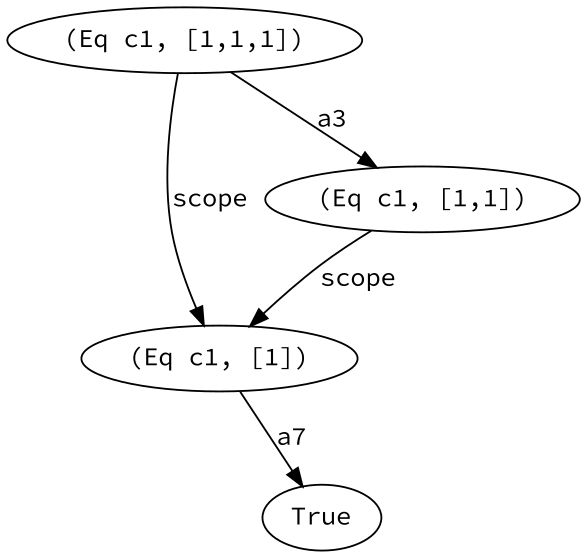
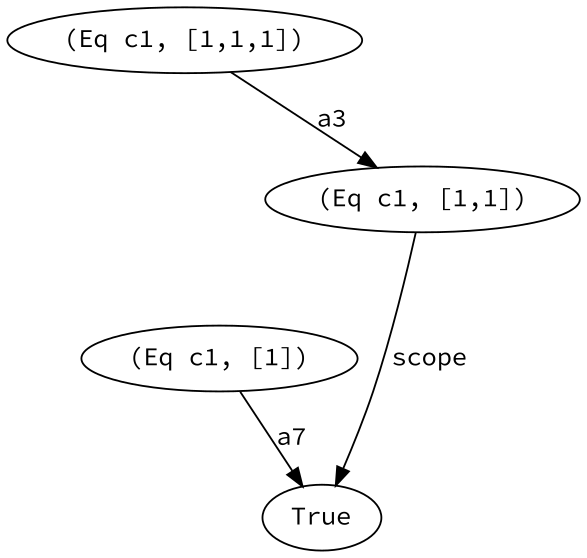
edge "(Eq c1, [1,1,1])" -> "(Eq c1, [1])": removed, label "scope"
edge "(Eq c1, [1,1])" -> "(Eq c1, [1])": now "(Eq c1, [1,1])" -> "True"
